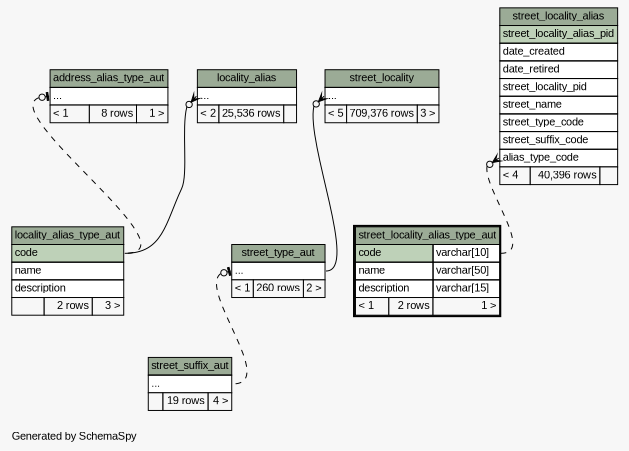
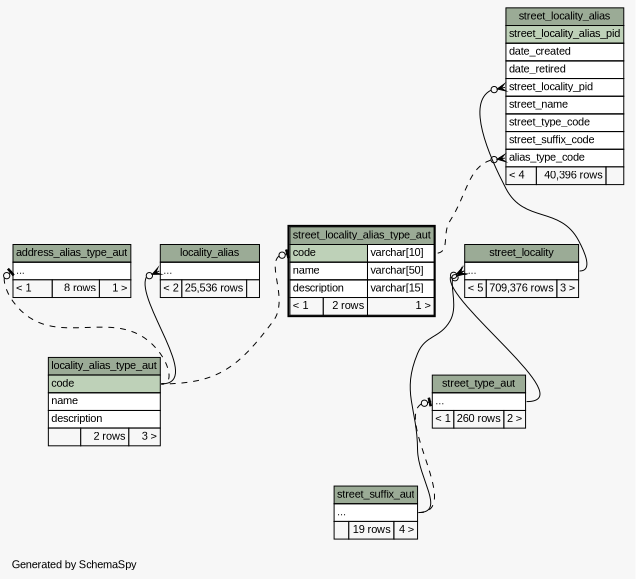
edge "street_locality" -> "street_locality_alias": added
edge "locality_alias_type_aut" -> "street_locality_alias_type_aut": added
edge "street_suffix_aut" -> "street_locality": added
